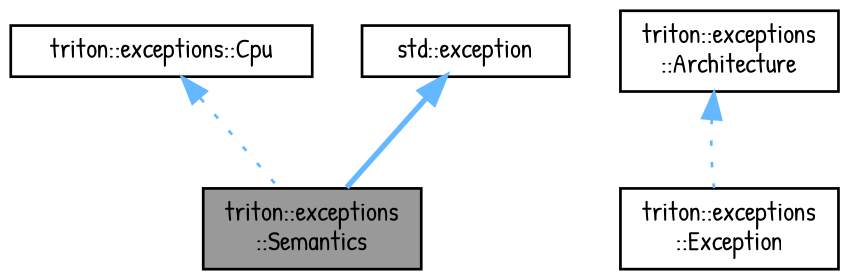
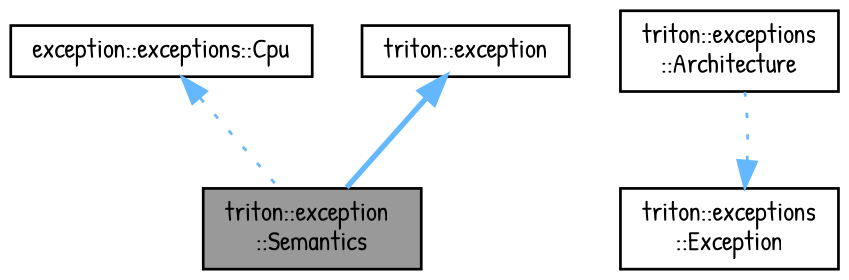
node "triton::exceptions::Cpu": label "triton::exceptions::Cpu" -> "exception::exceptions::Cpu"
node "std::exception": label "std::exception" -> "triton::exception"
edge "triton::exceptions ::Exception" -> "triton::exceptions ::Architecture": reversed
node "triton::exceptions ::Semantics": label "triton::exceptions ::Semantics" -> "triton::exception ::Semantics"
